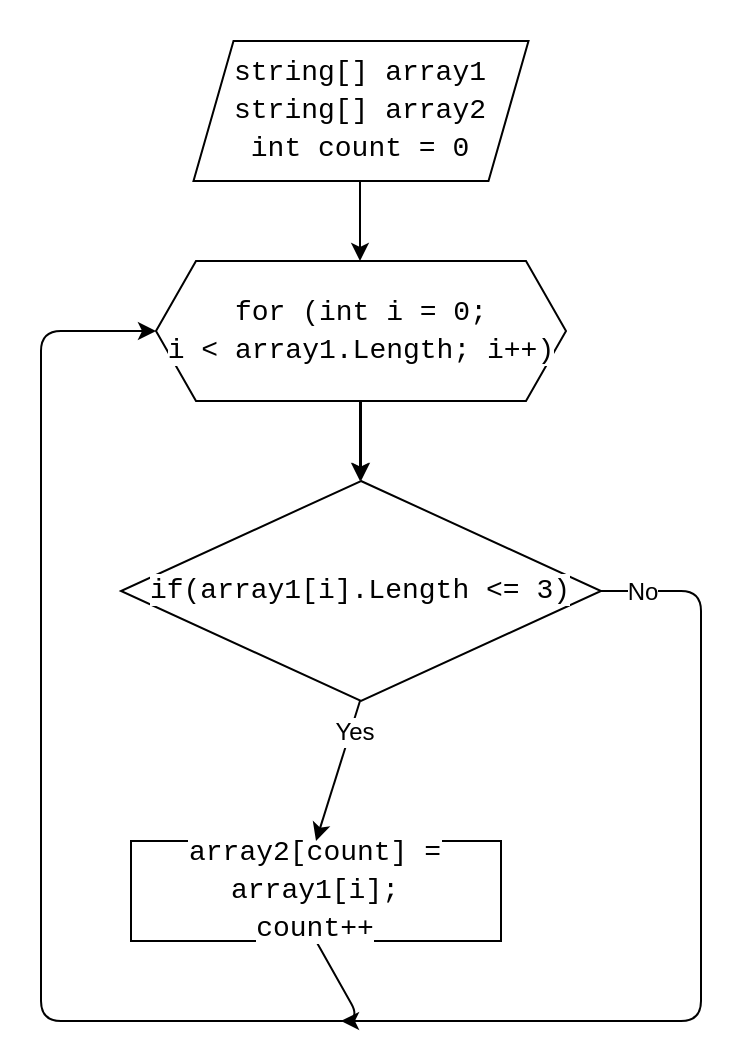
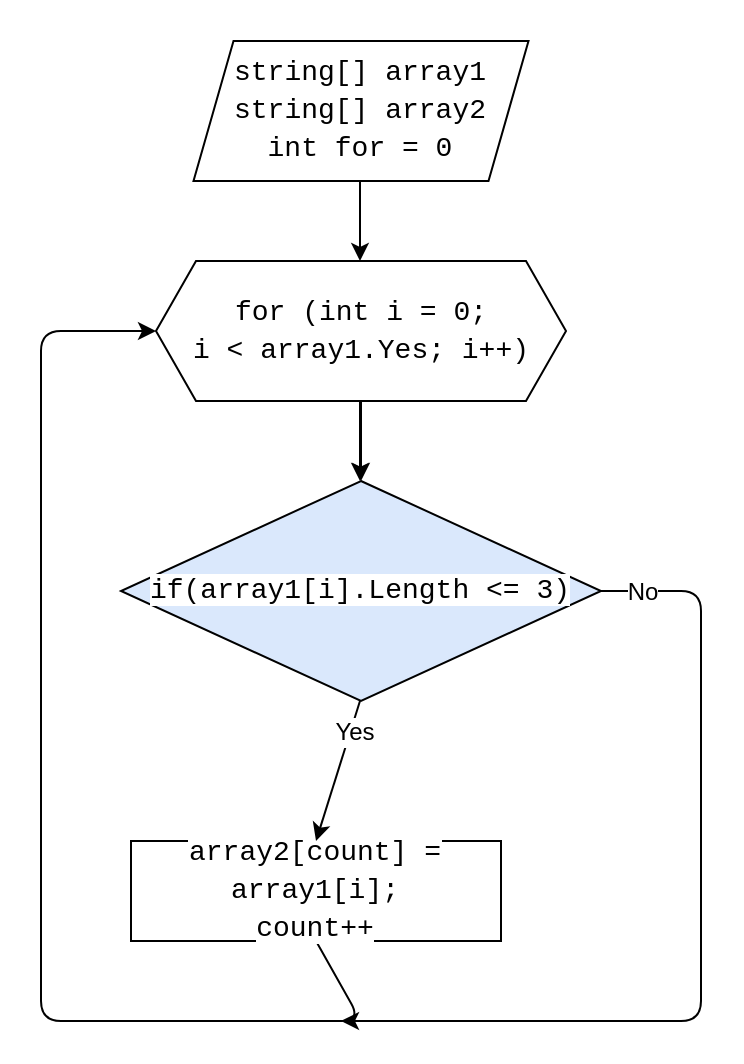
node "string[] array1 string[] array2 int count = 0": label "string[] array1 string[] array2 int count = 0" -> "string[] array1 string[] array2 int for = 0"
node "for (int i = 0; i < array1.Length; i++)": label "for (int i = 0; i < array1.Length; i++)" -> "for (int i = 0; i < array1.Yes; i++)"
node "if(array1[i].Length <= 3)": fillcolor #ffffff -> #dae8fc
